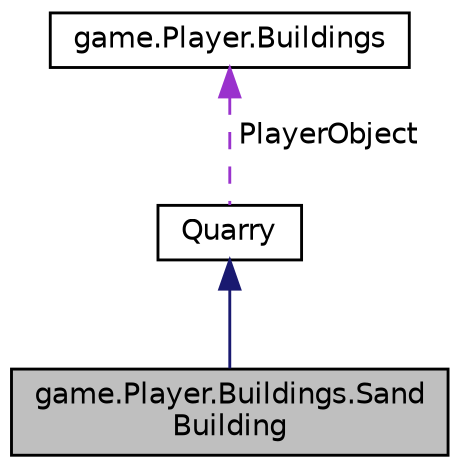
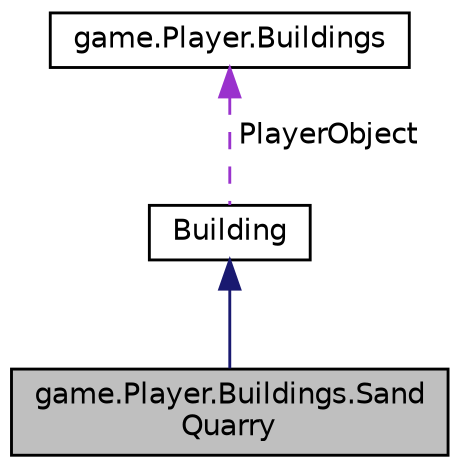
node "Quarry": label "Quarry" -> "Building"
node "game.Player.Buildings.Sand Building": label "game.Player.Buildings.Sand Building" -> "game.Player.Buildings.Sand Quarry"
